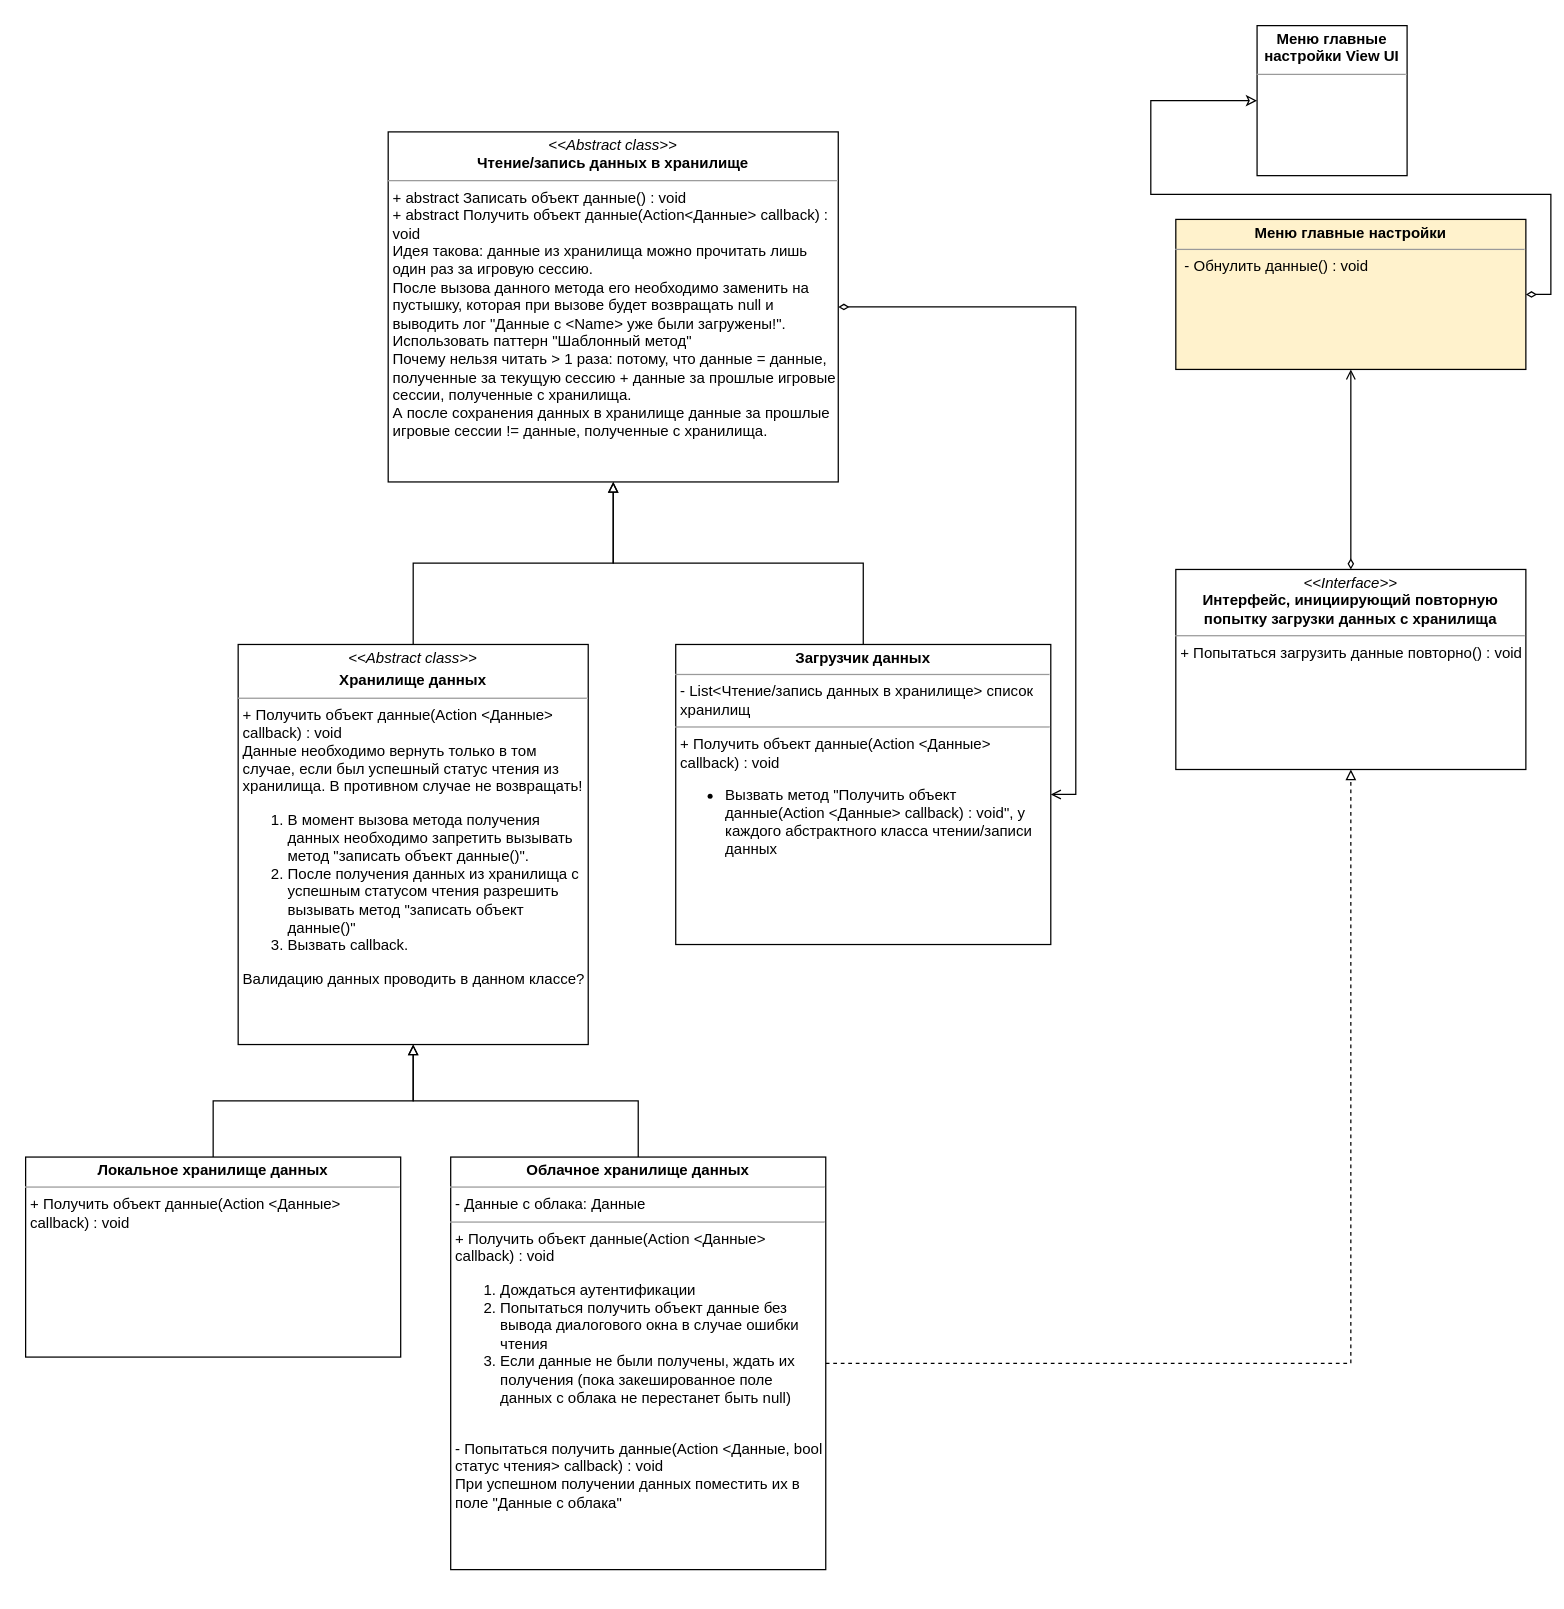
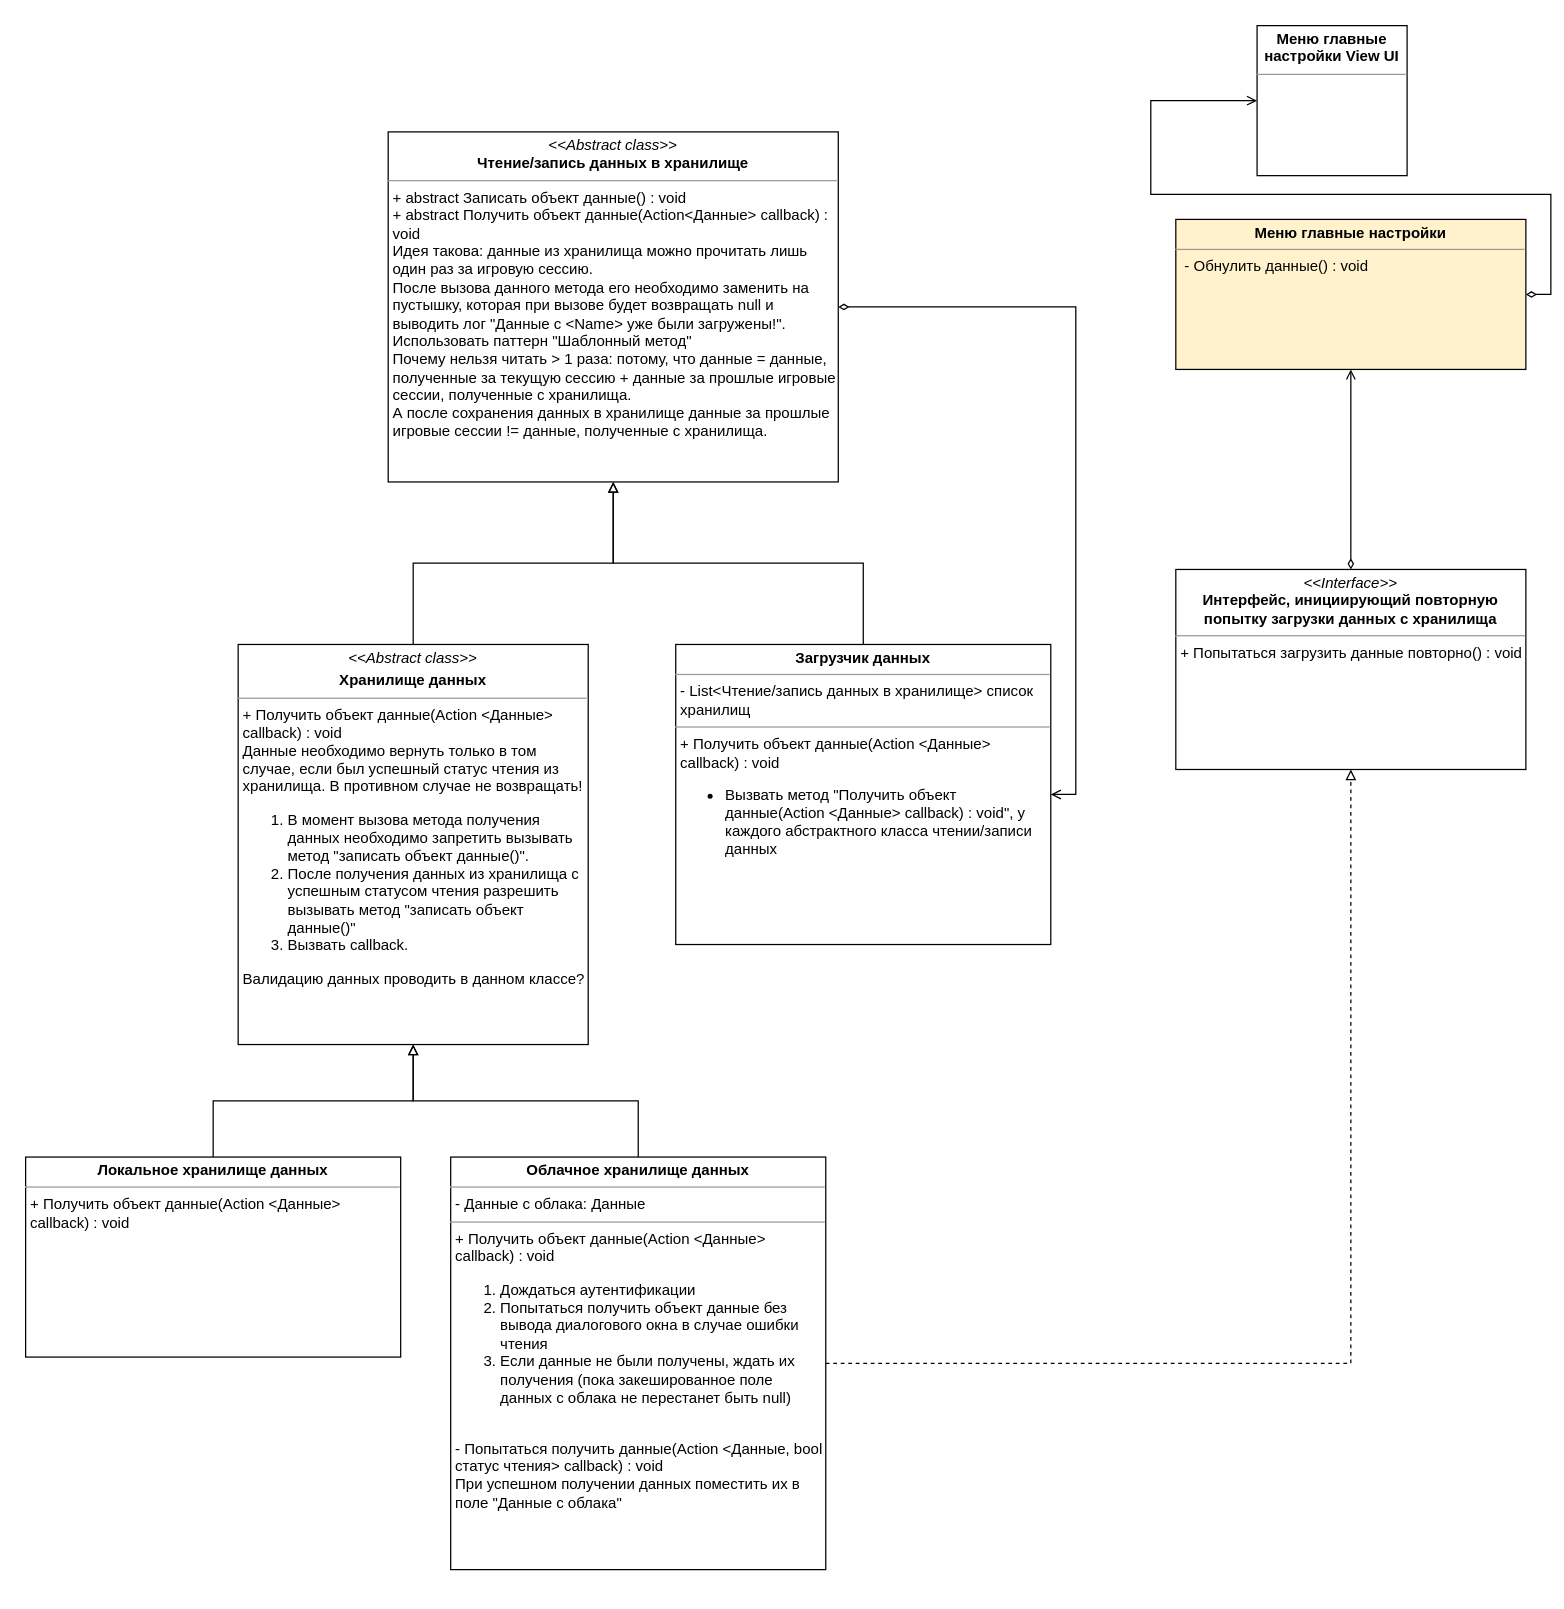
edge "Меню главные настройки View UI" -- "Меню главные настройки - Обнулить данные() : void": arrowhead classic -> open
